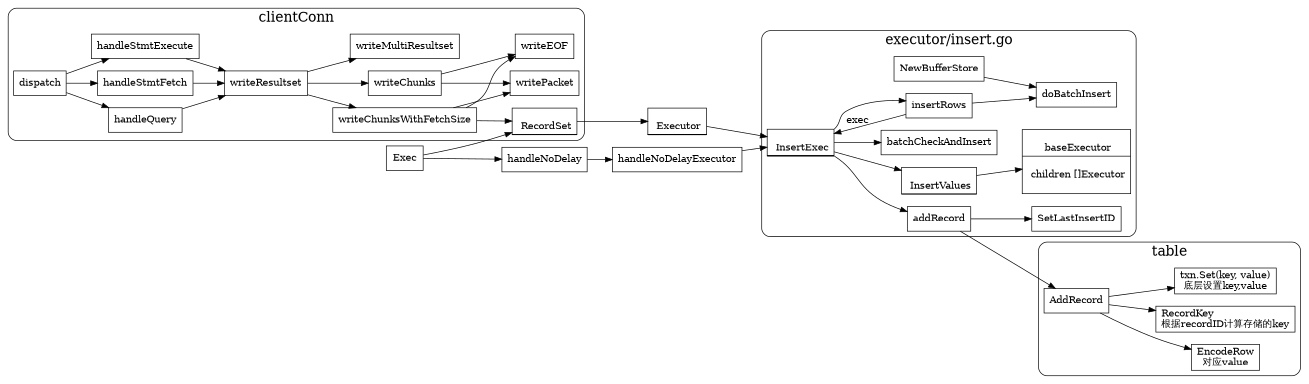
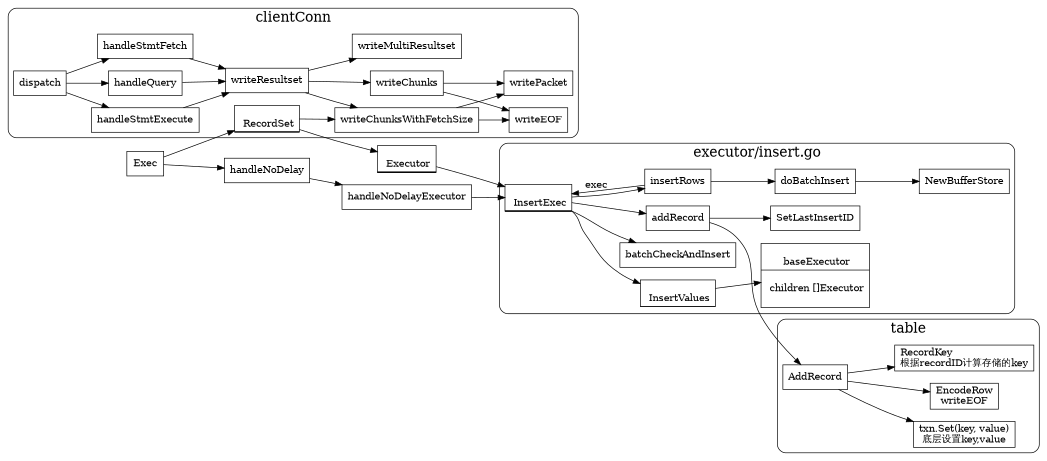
edge "NewBufferStore" -> "doBatchInsert": reversed
edge "writeChunksWithFetchSize" -> "RecordSet": reversed
node "EncodeRow 对应value": label "EncodeRow 对应value" -> "EncodeRow writeEOF"
